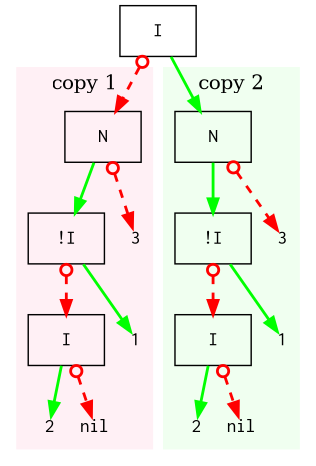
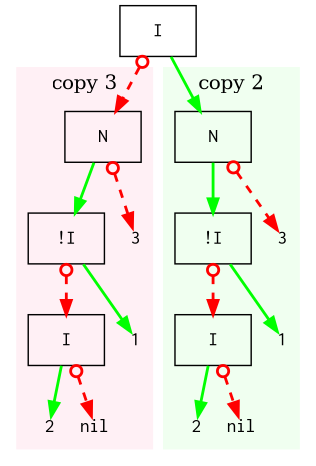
cluster "copy 1": label "copy 1" -> "copy 3"
